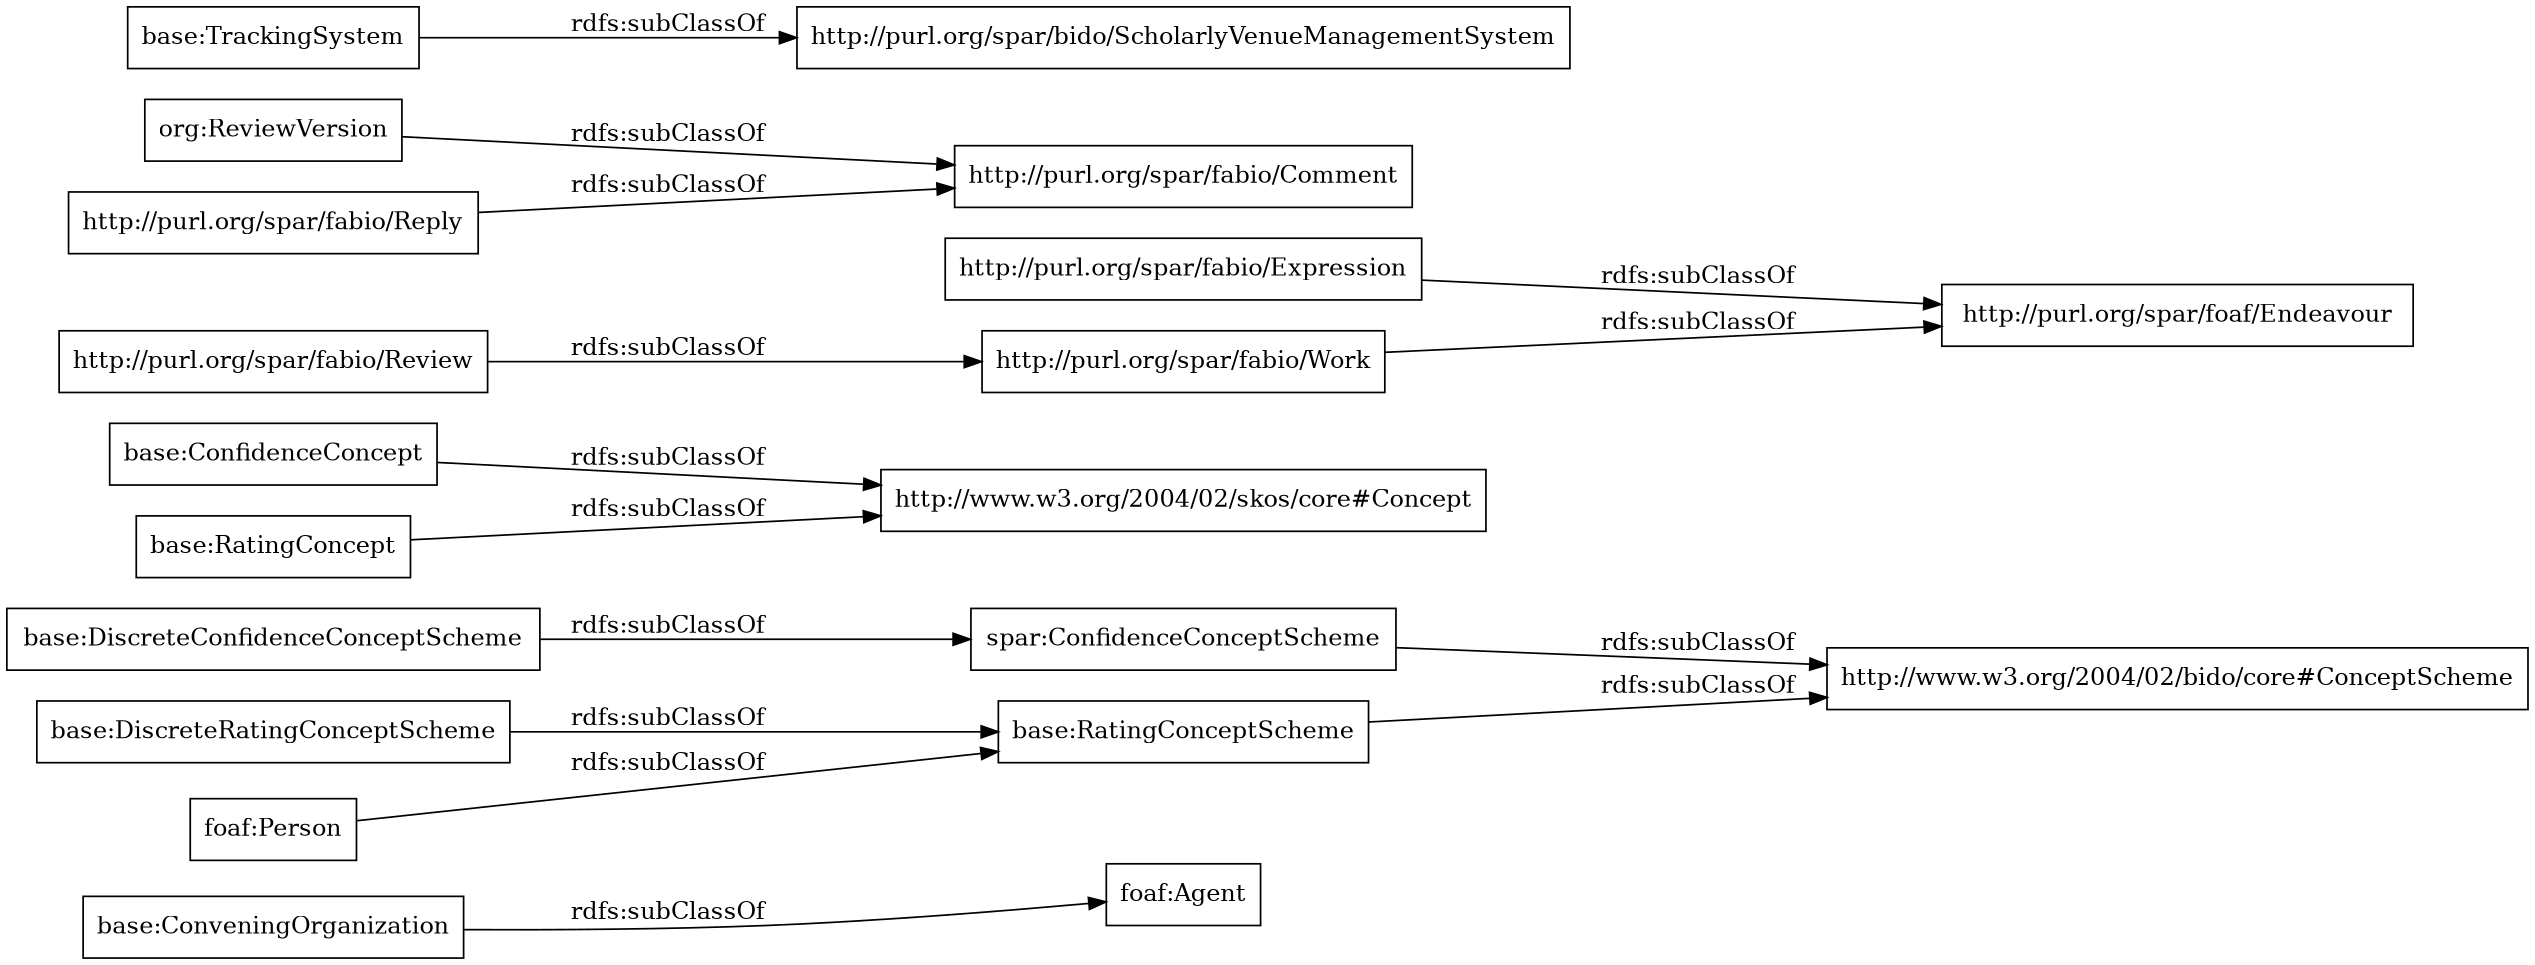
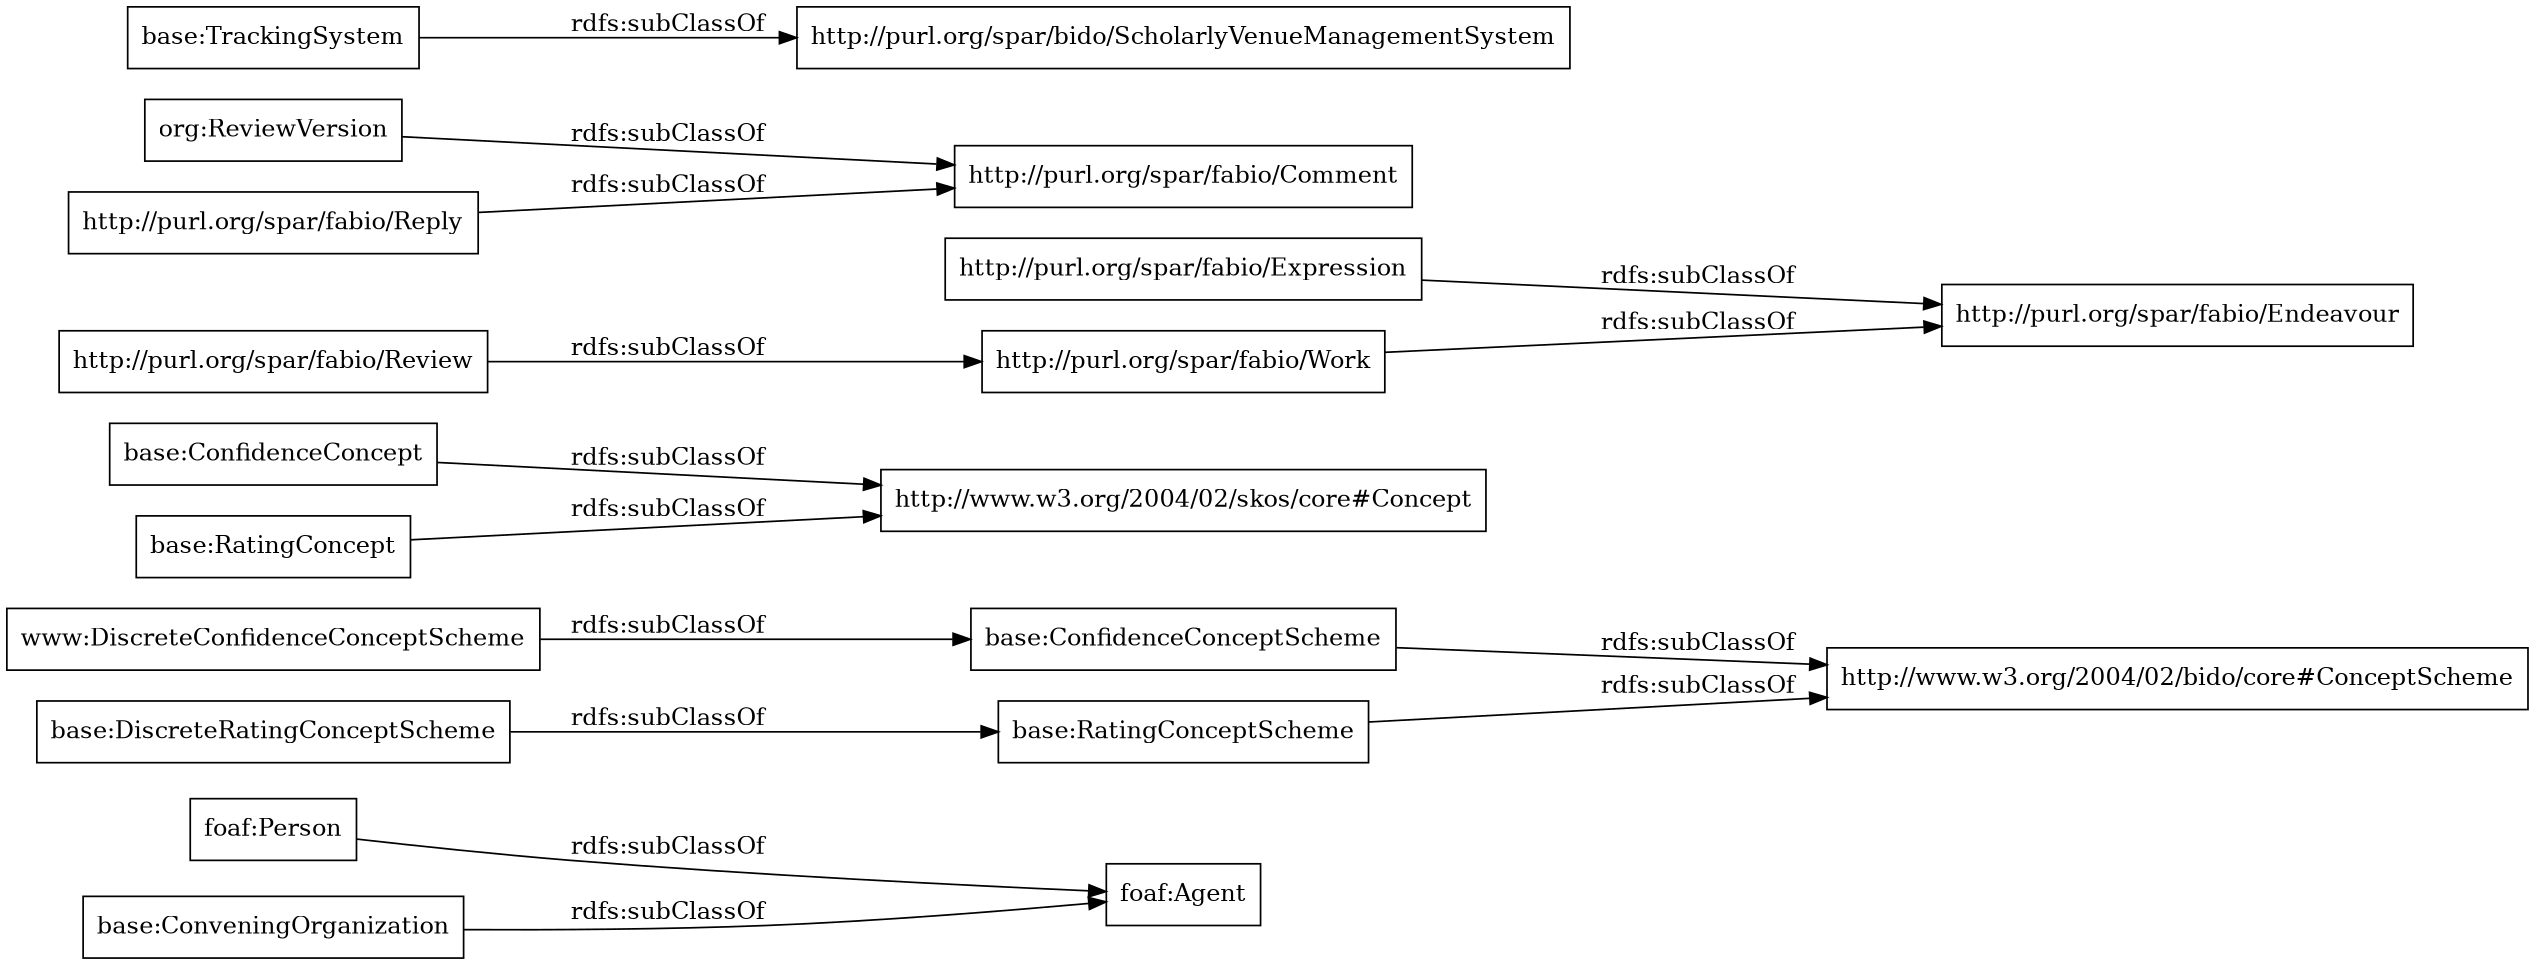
node "http://purl.org/spar/foaf/Endeavour": label "http://purl.org/spar/foaf/Endeavour" -> "http://purl.org/spar/fabio/Endeavour"
node "base:DiscreteConfidenceConceptScheme": label "base:DiscreteConfidenceConceptScheme" -> "www:DiscreteConfidenceConceptScheme"
node "spar:ConfidenceConceptScheme": label "spar:ConfidenceConceptScheme" -> "base:ConfidenceConceptScheme"
edge "foaf:Person" -> "base:RatingConceptScheme": now "foaf:Person" -> "foaf:Agent"
